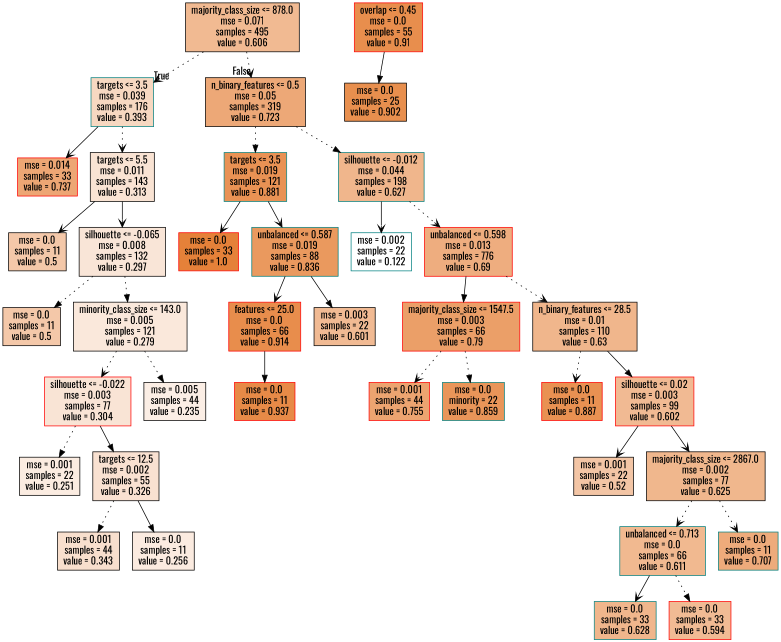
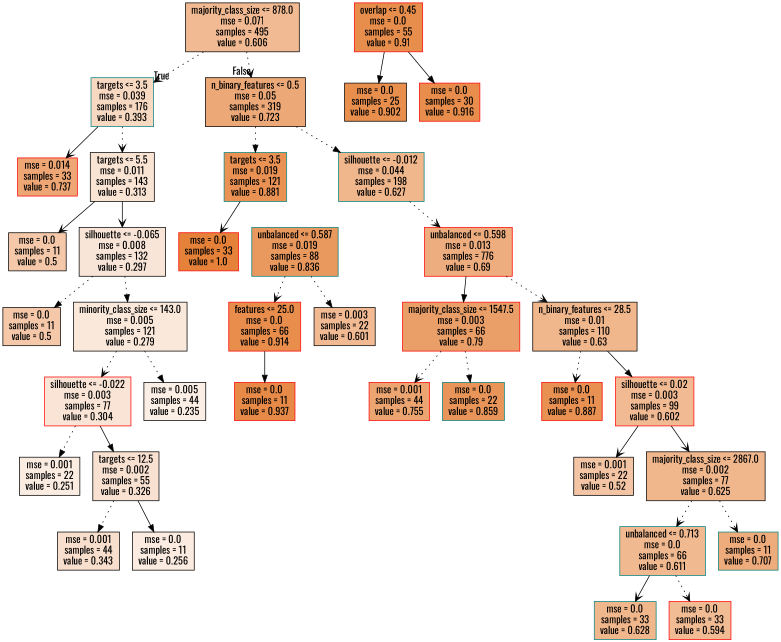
node "mse = 0.0 samples = 30 value = 0.916": added
edge "targets <= 3.5 mse = 0.019 samples = 121 value = 0.881" -> "unbalanced <= 0.587 mse = 0.019 samples = 88 value = 0.836": removed
node "mse = 0.002 samples = 22 value = 0.122": removed
edge "unbalanced <= 0.587 mse = 0.019 samples = 88 value = 0.836" -> "features <= 25.0 mse = 0.0 samples = 66 value = 0.914": style solid -> dotted
edge "unbalanced <= 0.587 mse = 0.019 samples = 88 value = 0.836" -> "mse = 0.003 samples = 22 value = 0.601": style solid -> dotted
node "mse = 0.0 minority = 22 value = 0.859": label "mse = 0.0 minority = 22 value = 0.859" -> "mse = 0.0 samples = 22 value = 0.859"
edge "unbalanced <= 0.713 mse = 0.0 samples = 66 value = 0.611" -> "mse = 0.0 samples = 33 value = 0.594": arrowhead normal -> vee
